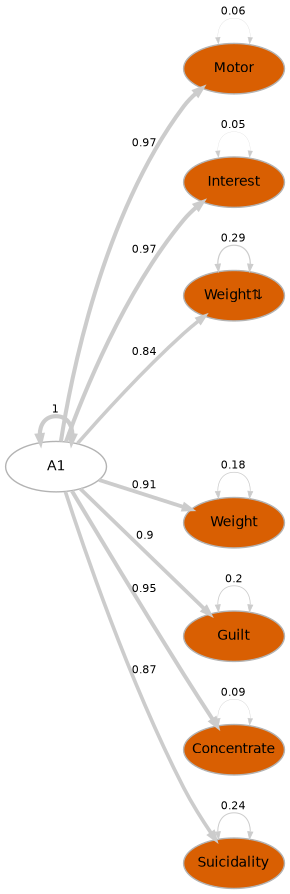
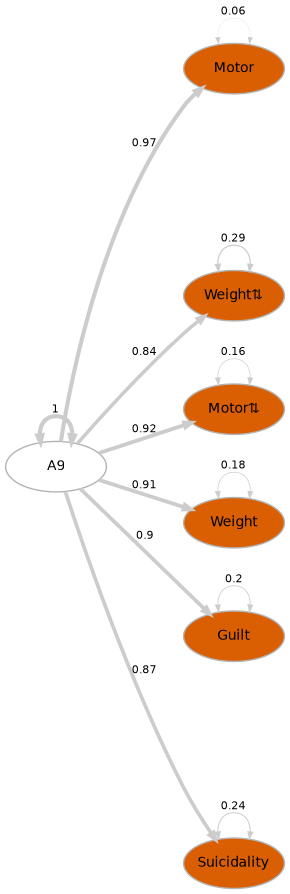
node "Interest": removed
node "Motor⇅": added
node "A1": label "A1" -> "A9"
node "Concentrate": removed
